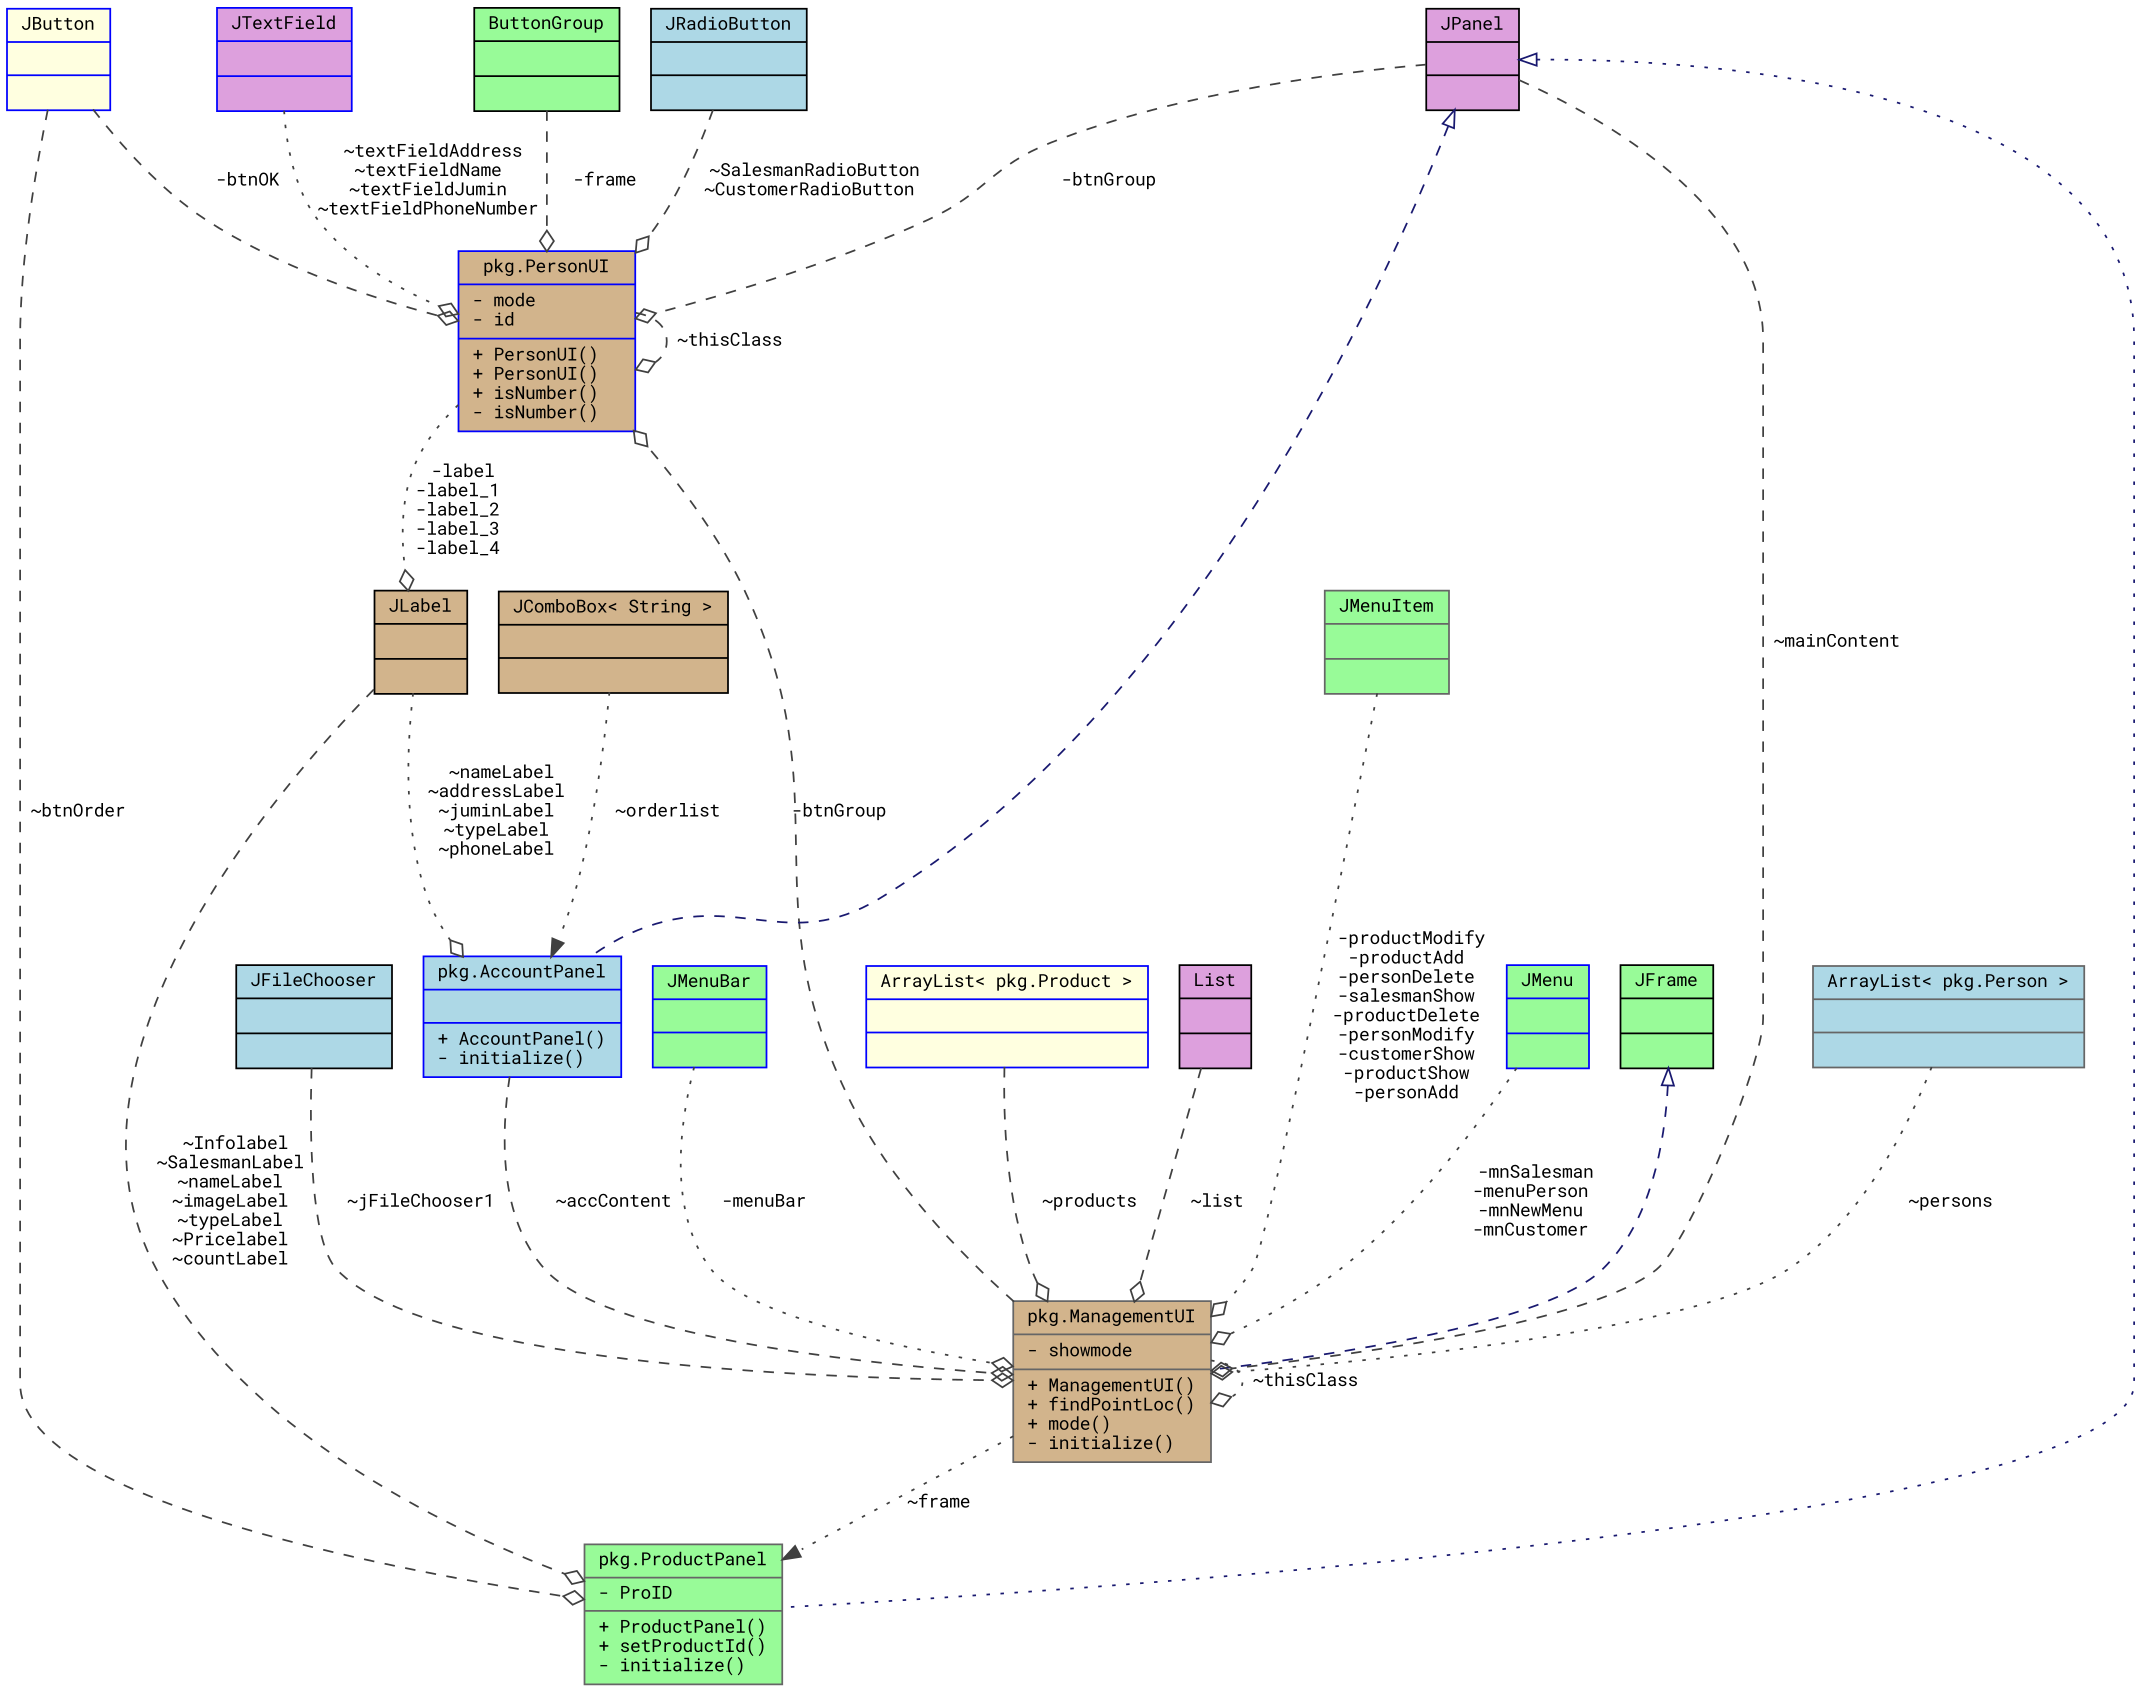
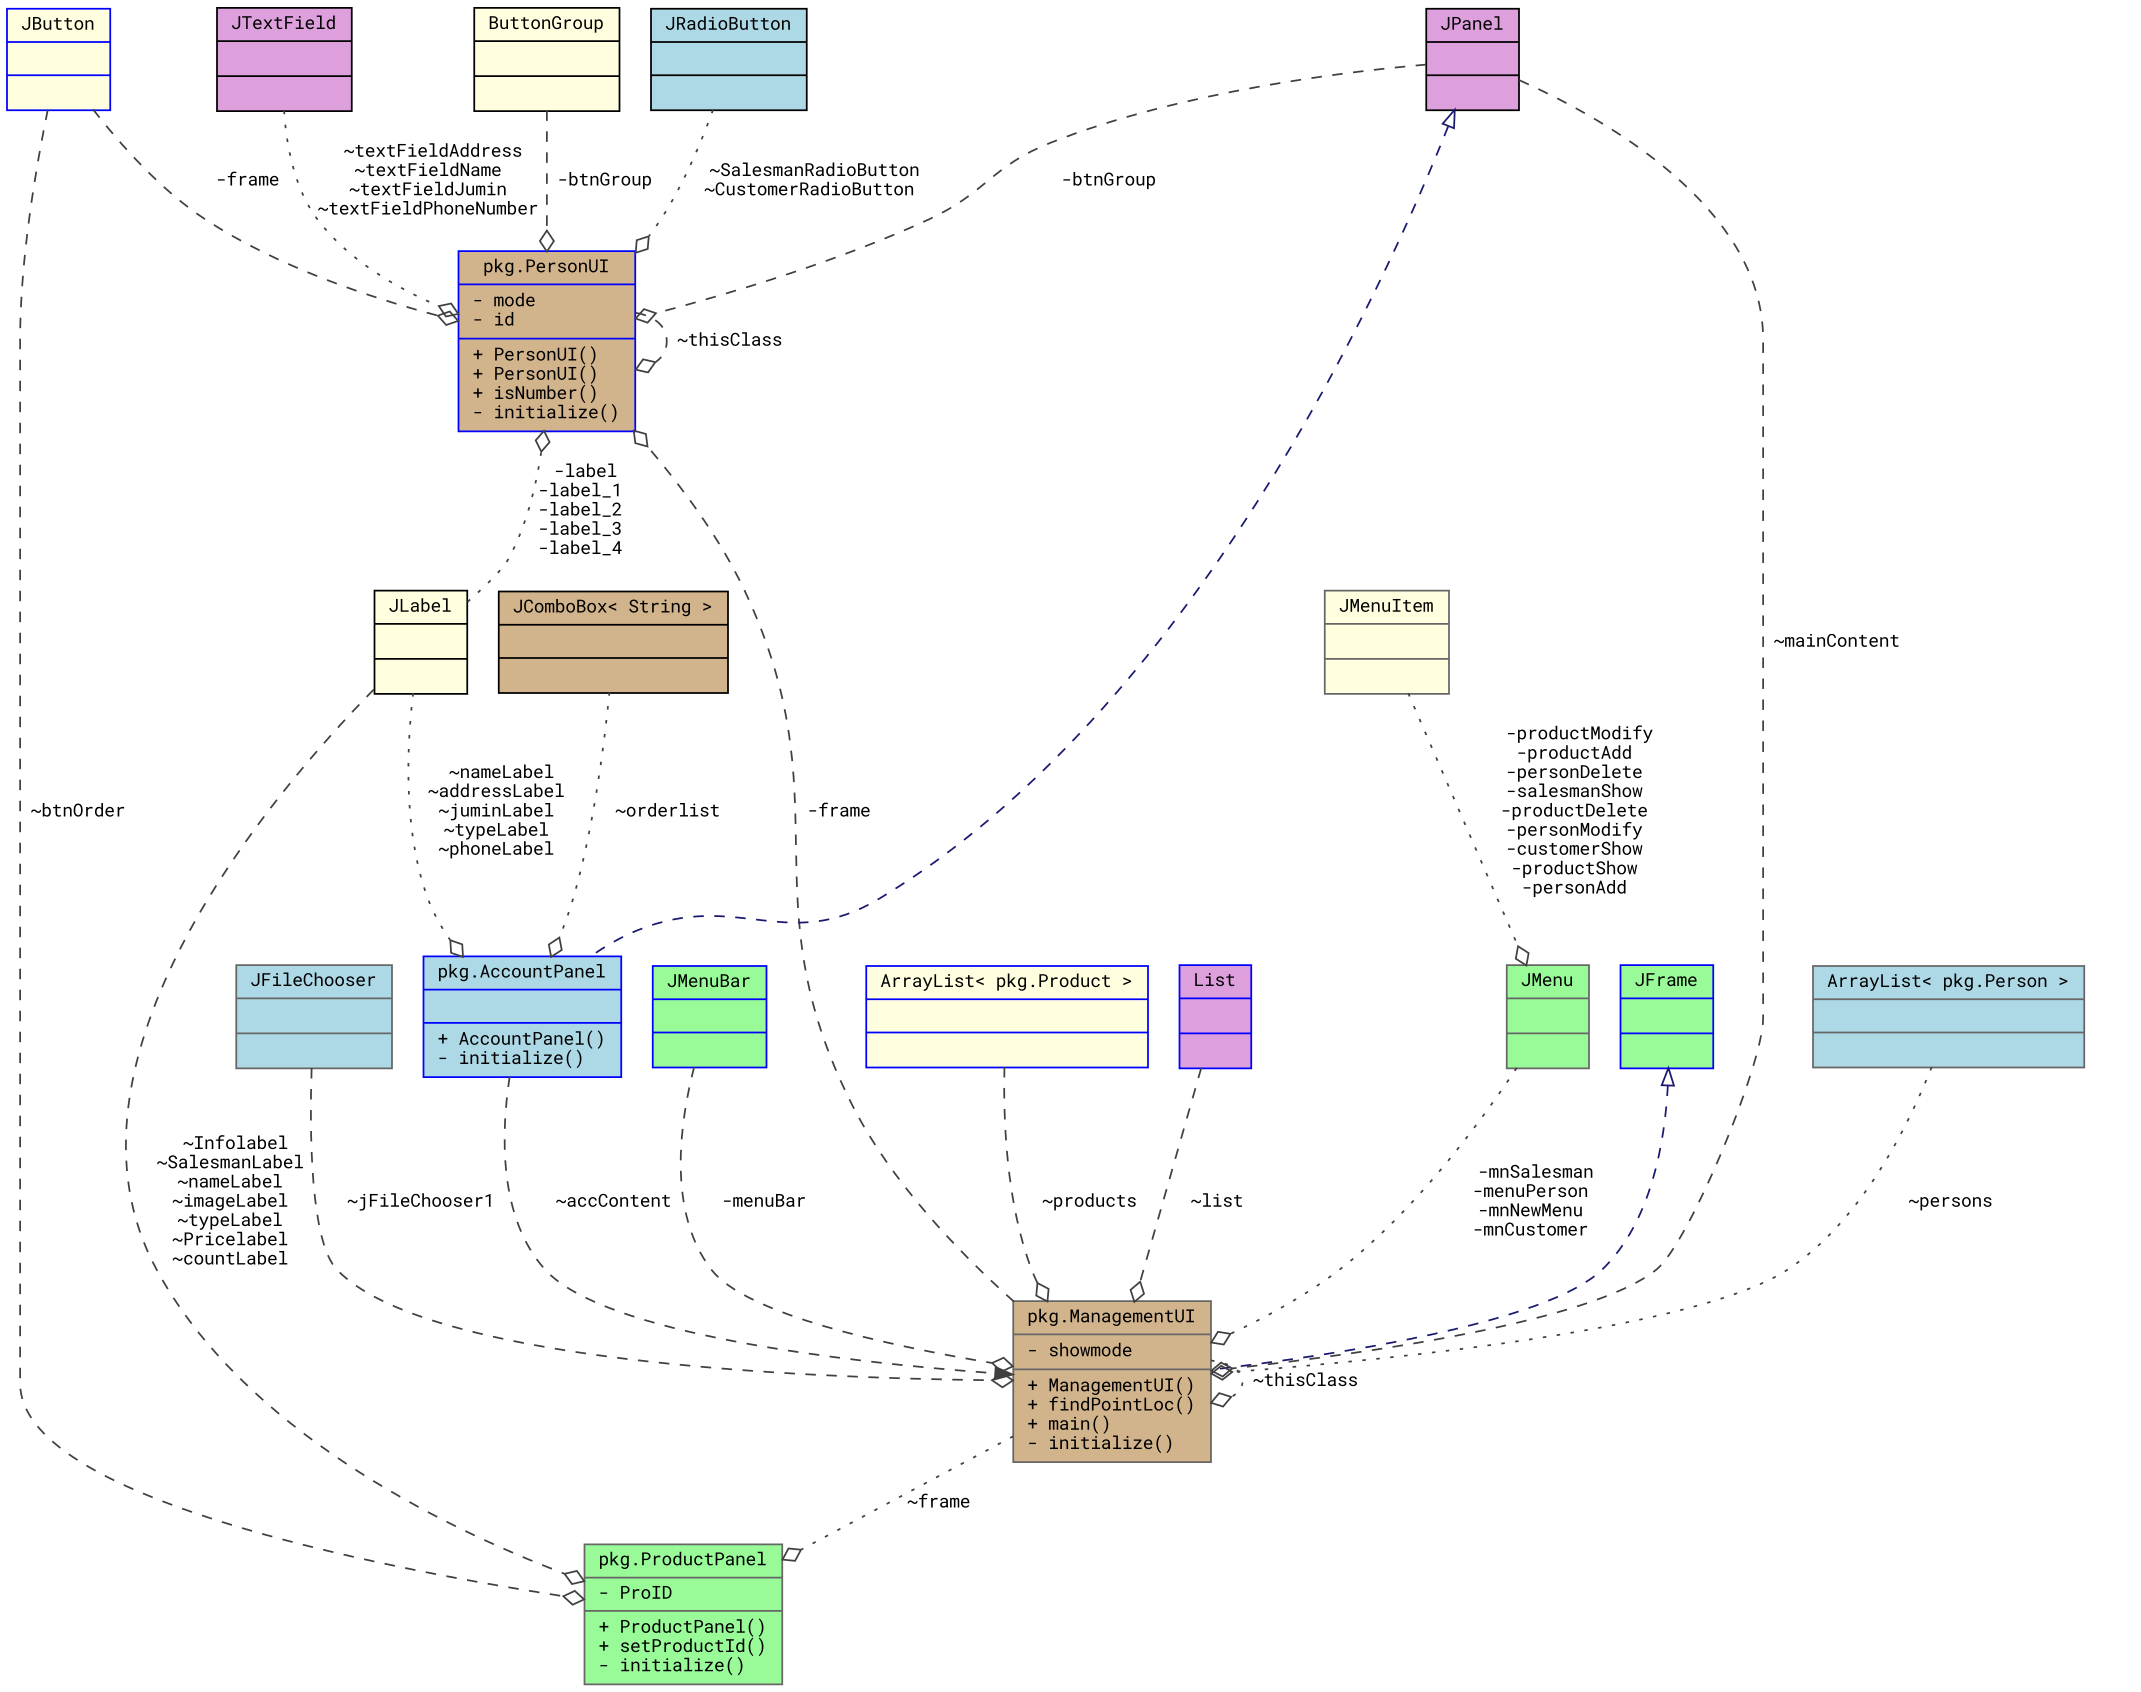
node "JTextField": color blue -> black
node "ButtonGroup": fillcolor palegreen -> lightyellow
edge "JRadioButton" -> "pkg.PersonUI": style dashed -> dotted
edge "JButton" -> "pkg.PersonUI": label " -btnOK" -> " -frame"
edge "ButtonGroup" -> "pkg.PersonUI": label " -frame" -> " -btnGroup"
node "pkg.PersonUI": text "- isNumber()" -> "- initialize()"
edge "pkg.PersonUI" -> "JLabel": reversed
node "JLabel": fillcolor tan -> lightyellow
node "JMenuItem": fillcolor palegreen -> lightyellow
edge "pkg.ManagementUI" -> "pkg.PersonUI": label " -btnGroup" -> " -frame"
edge "JComboBox< String >" -> "pkg.AccountPanel": arrowhead normal -> odiamond
edge "JMenuItem" -> "pkg.ManagementUI": now "JMenuItem" -> "JMenu"
node "JFileChooser": color black -> gray40
node "List": color black -> blue
node "JMenu": color blue -> gray40
node "JFrame": color black -> blue
edge "pkg.ProductPanel" -> "JPanel": removed
edge "JMenuBar" -> "pkg.ManagementUI": style dotted -> dashed
edge "pkg.AccountPanel" -> "pkg.ManagementUI": arrowhead odiamond -> normal
node "pkg.ManagementUI": text "+ mode()" -> "+ main()"
edge "pkg.ManagementUI" -> "pkg.ProductPanel": arrowhead normal -> odiamond
